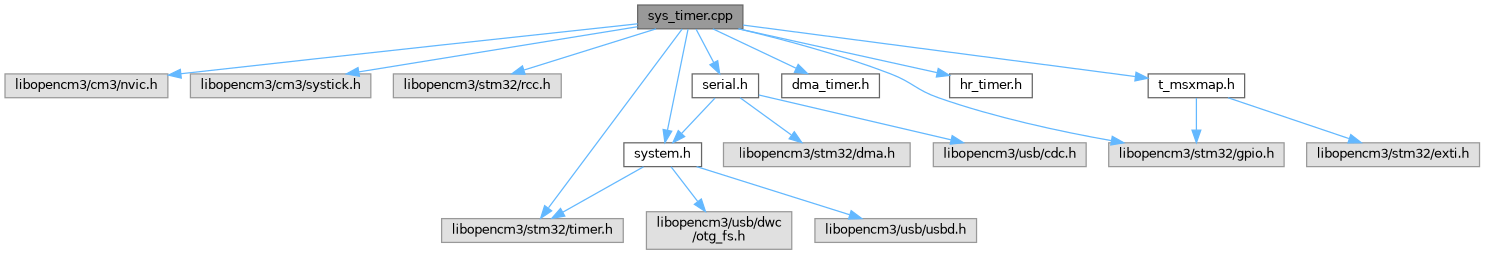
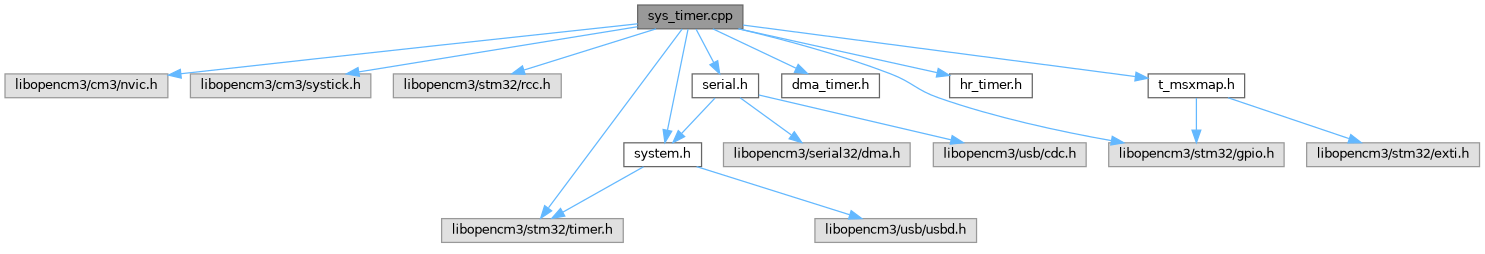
node "libopencm3/stm32/dma.h": label "libopencm3/stm32/dma.h" -> "libopencm3/serial32/dma.h"
node "libopencm3/usb/dwc /otg_fs.h": removed
